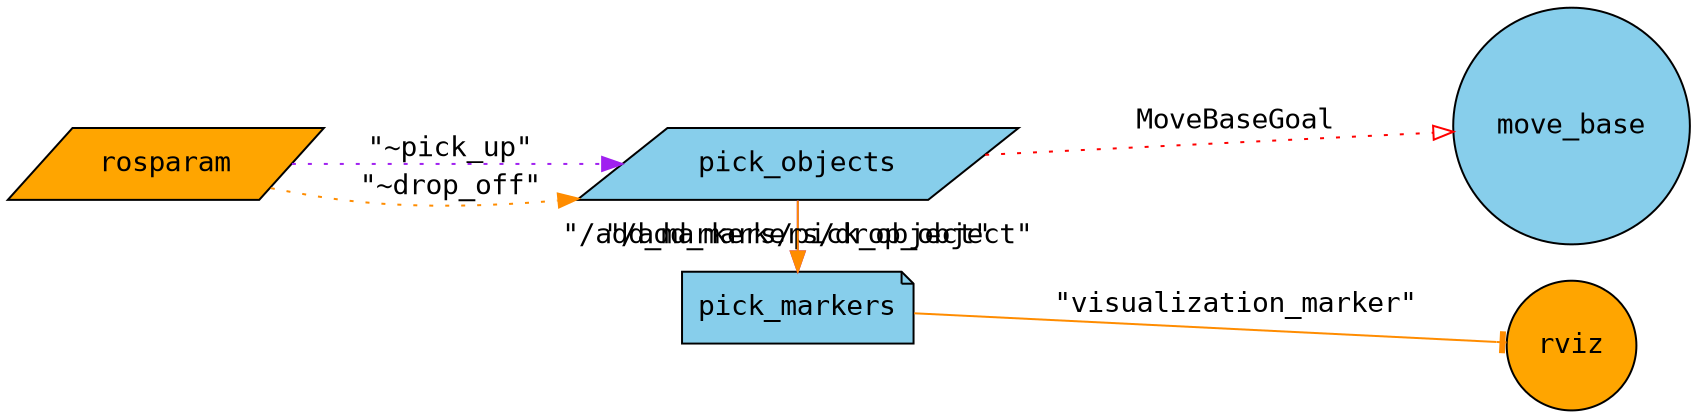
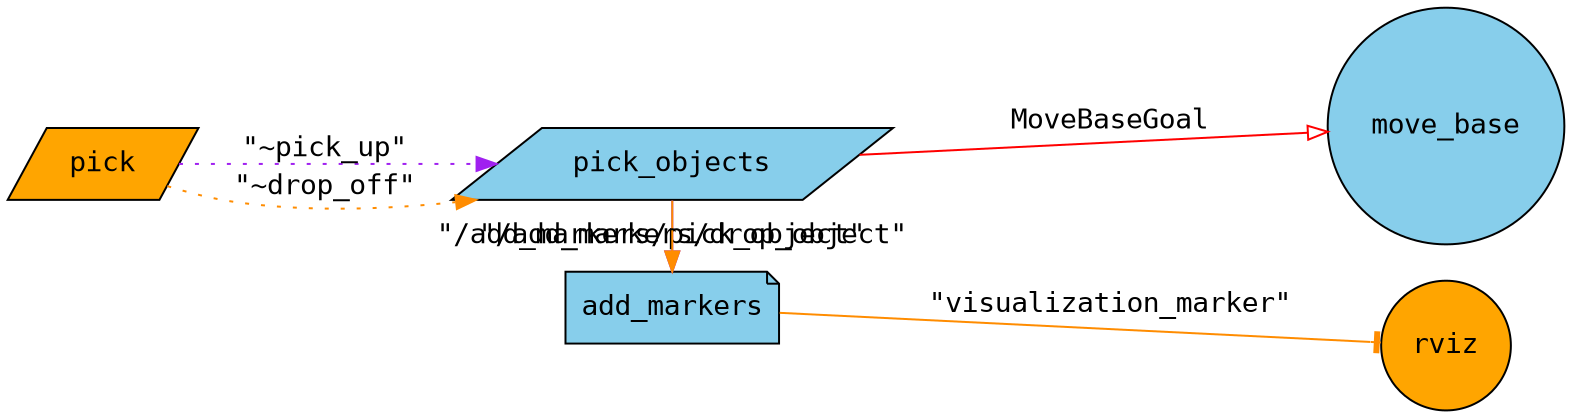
edge "pick_objects" -> "move_base": style dotted -> solid
node "rosparam": label "rosparam" -> "pick"
node "pick_markers": label "pick_markers" -> "add_markers"
